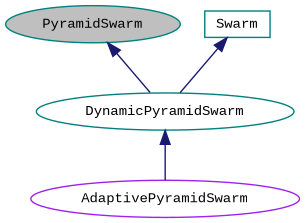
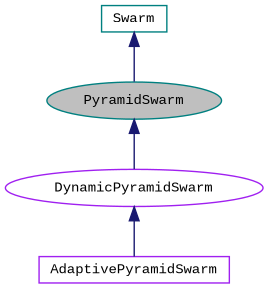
edge "DynamicPyramidSwarm" -> "Swarm": now "PyramidSwarm" -> "Swarm"
node "DynamicPyramidSwarm": color teal -> purple
node "AdaptivePyramidSwarm": shape ellipse -> box
